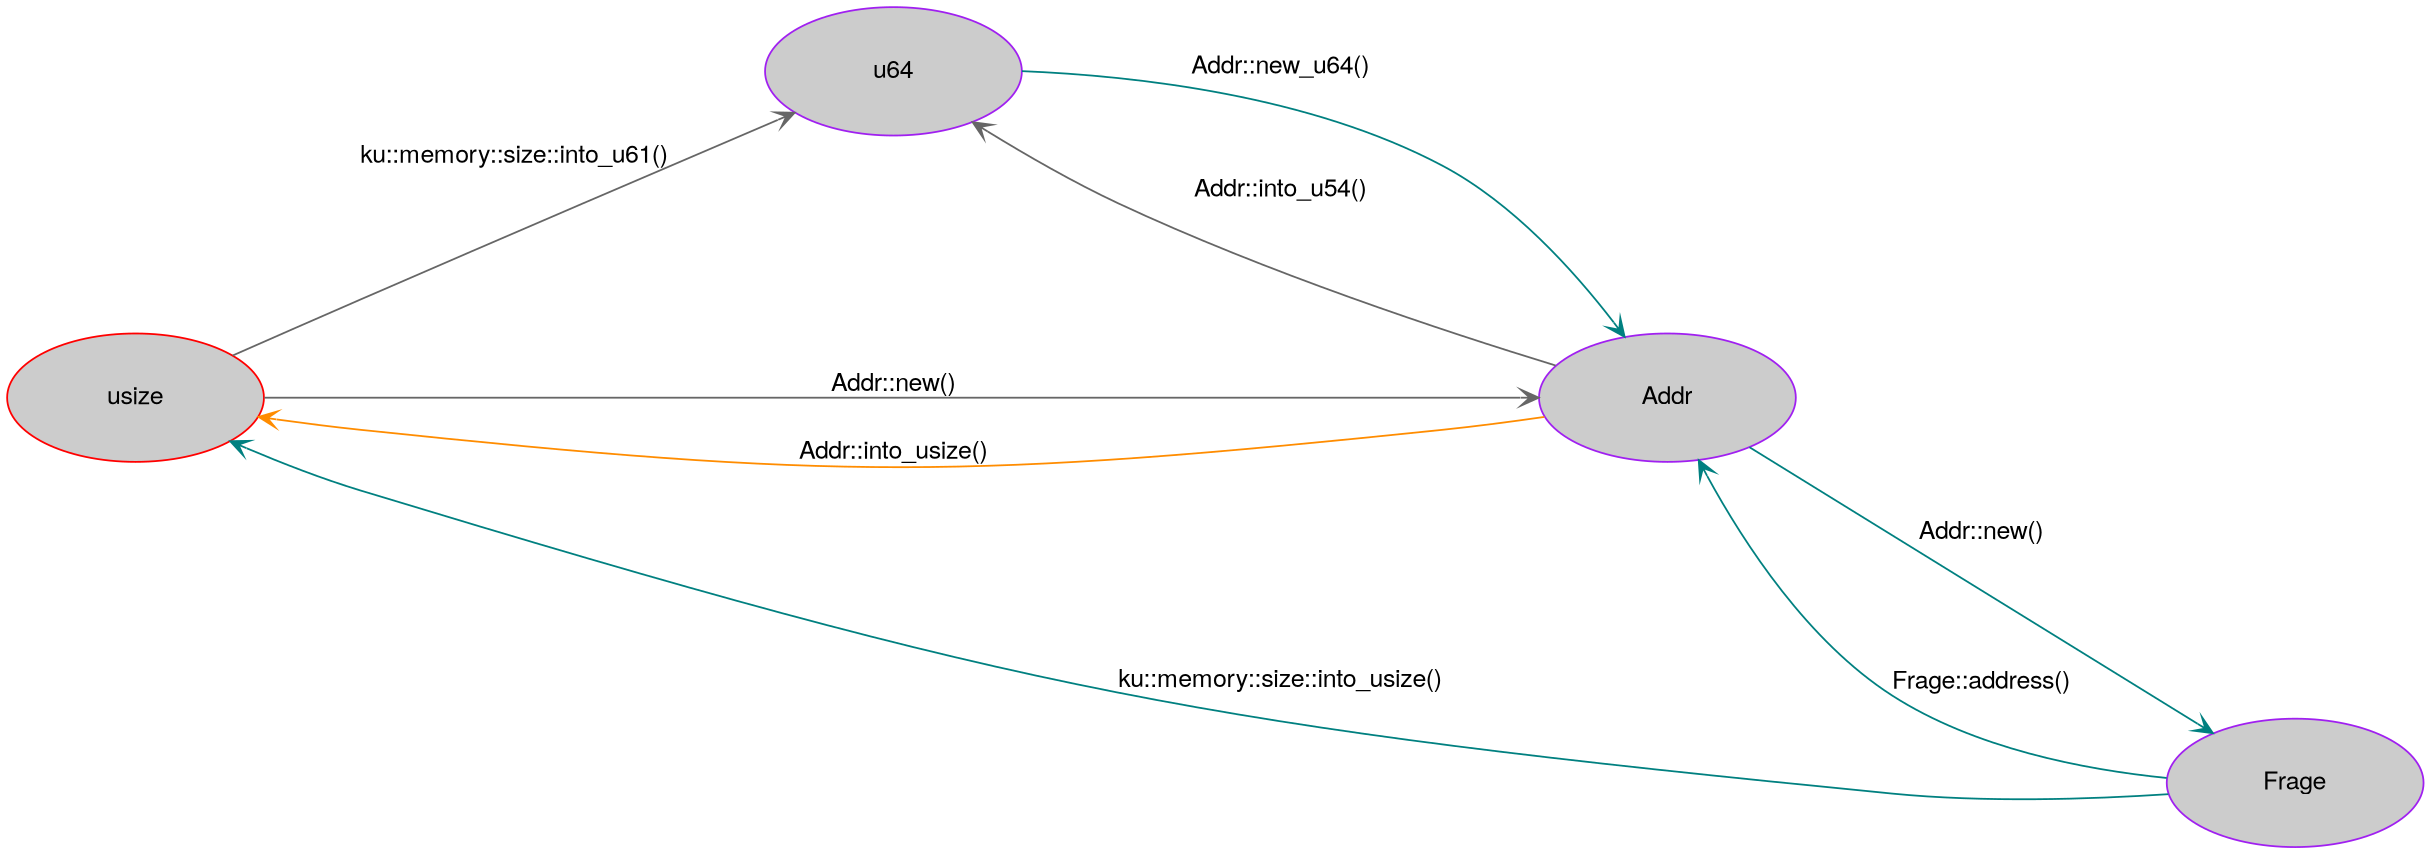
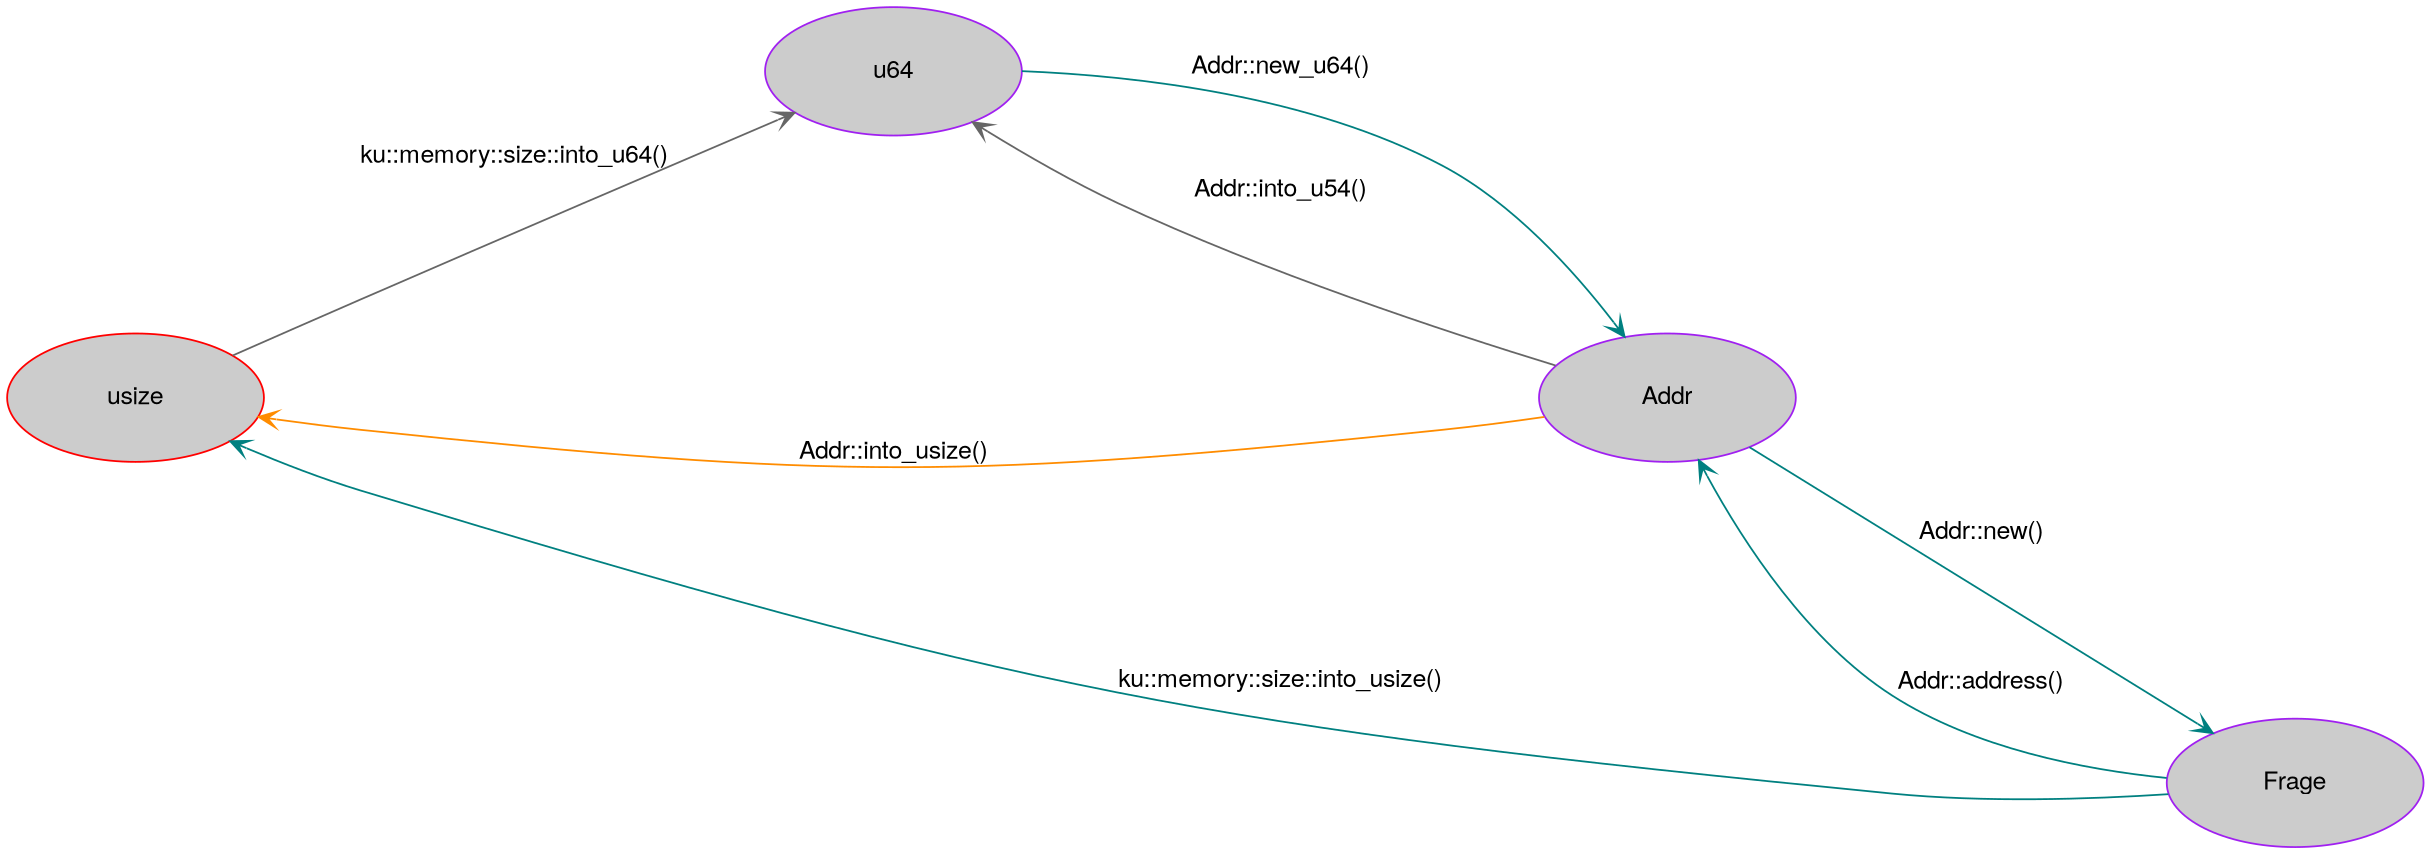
edge "usize" -> "u64": label "ku::memory::size::into_u61()" -> "ku::memory::size::into_u64()"
edge "usize" -> "Addr": removed, label "Addr::new()"
edge "Frage" -> "Addr": label "Frage::address()" -> "Addr::address()"
